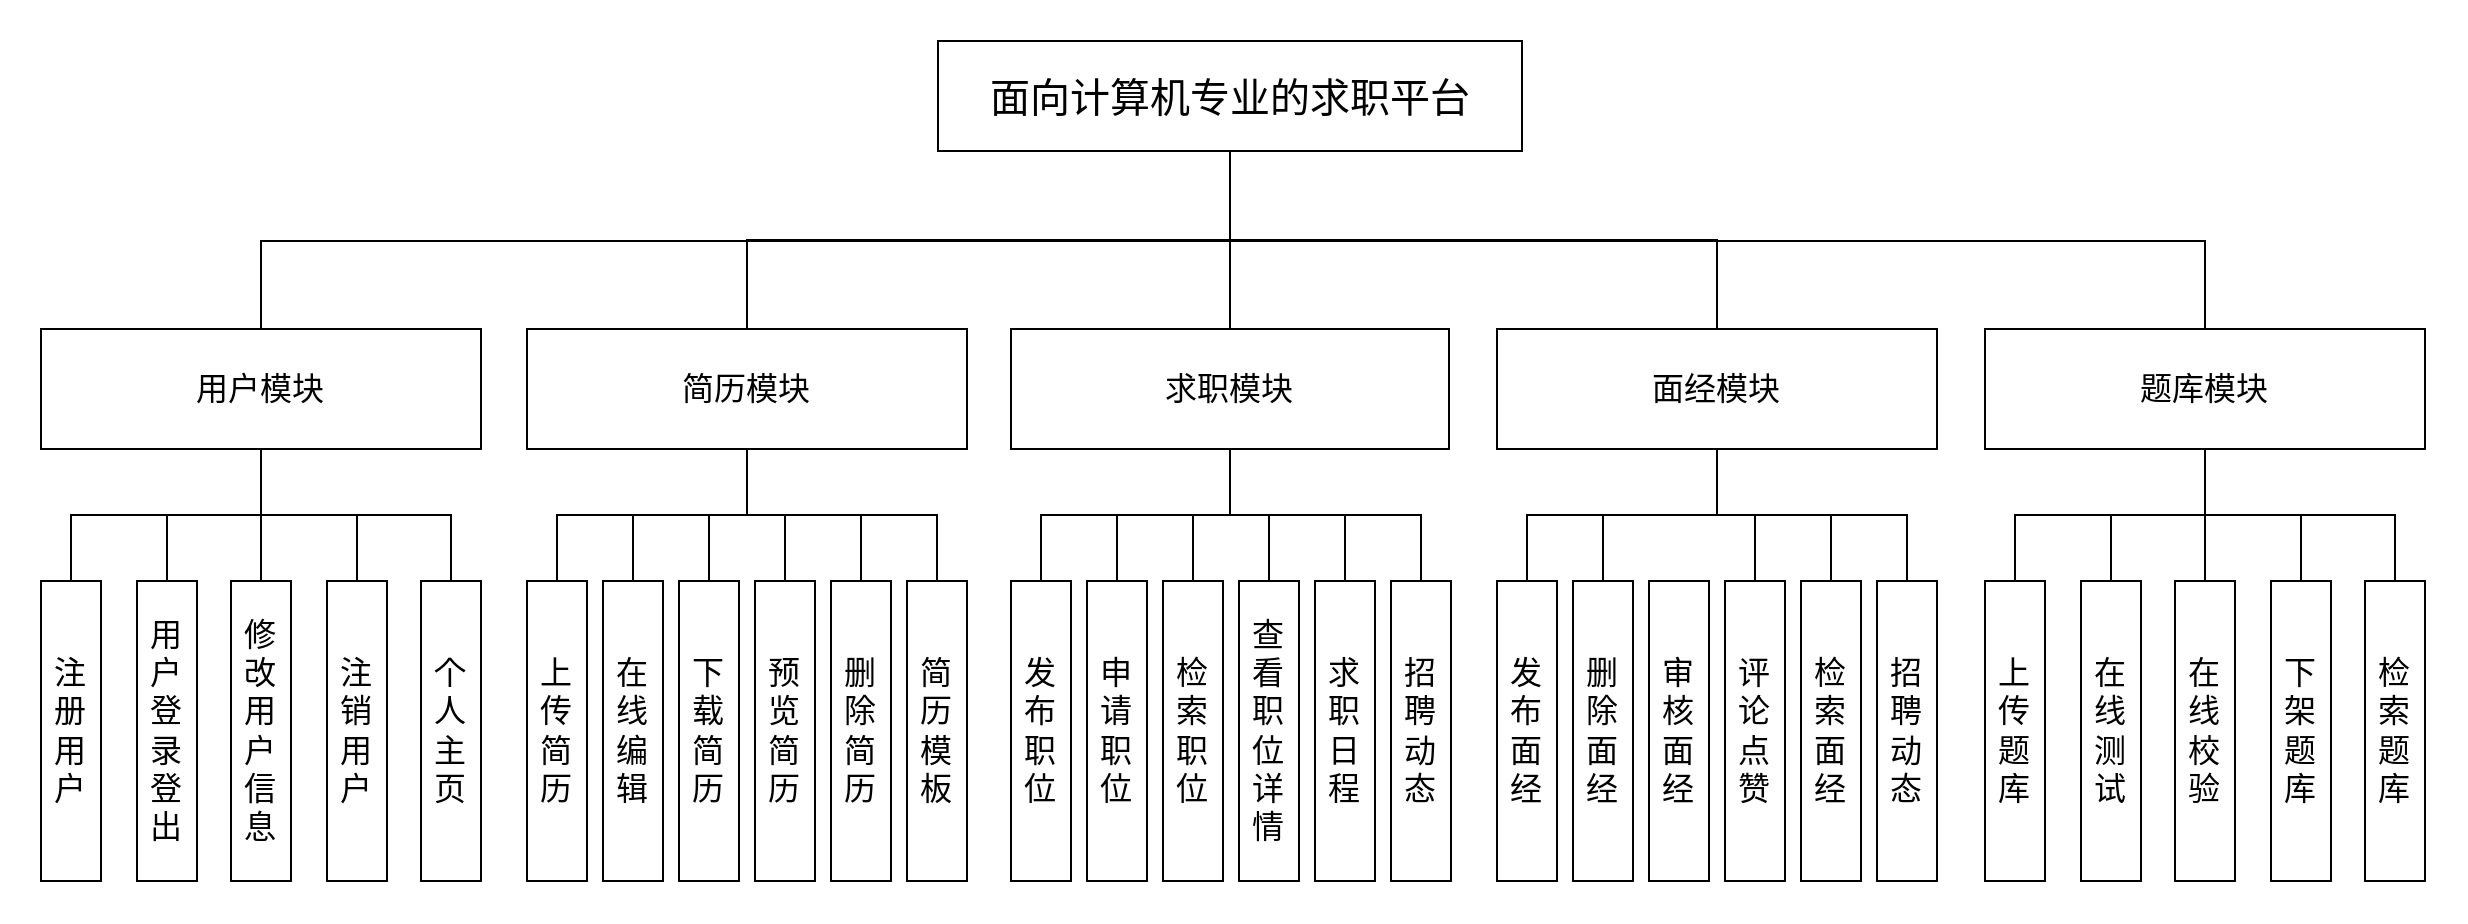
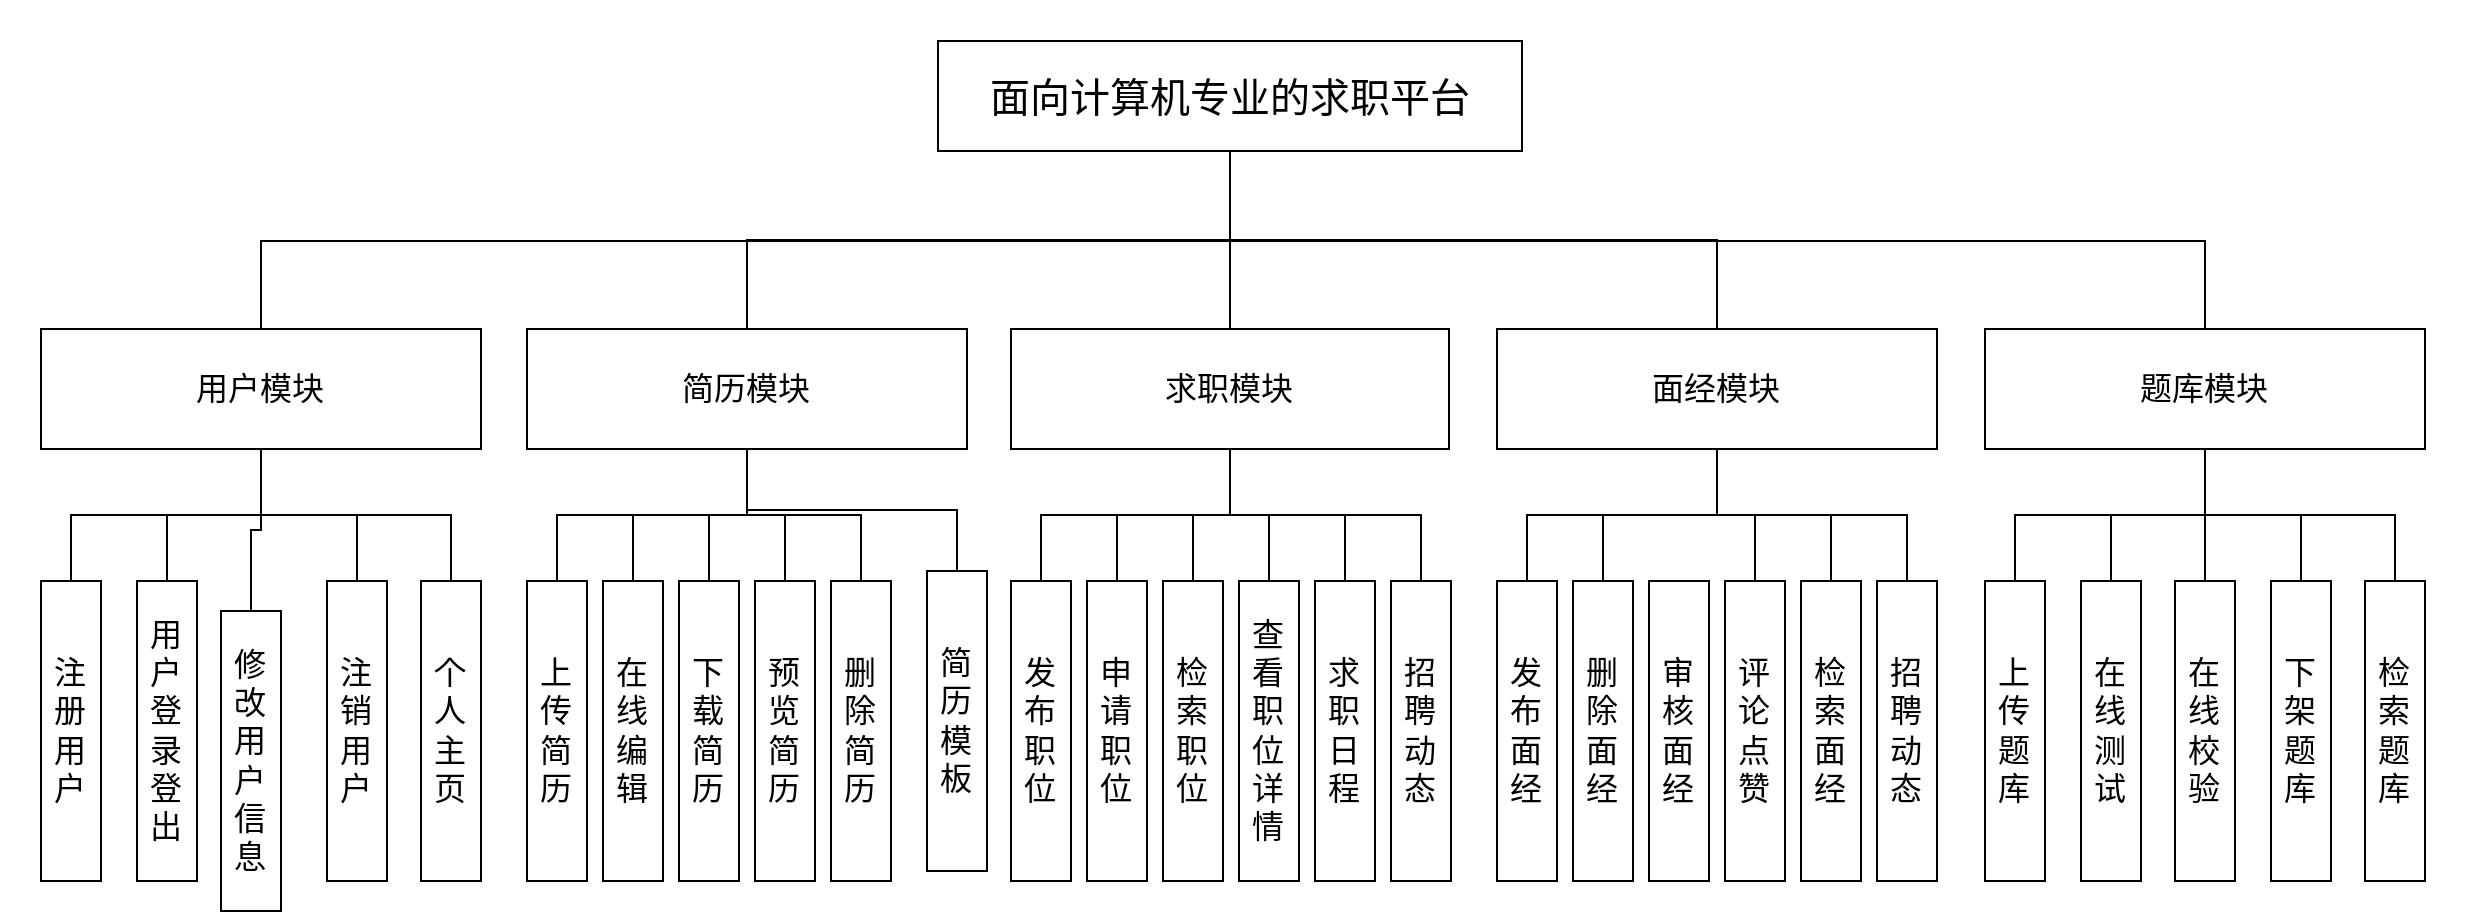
node "修改用户信息": moved (261, 731) -> (251, 761)
node "简历模板": moved (937, 731) -> (957, 721)
